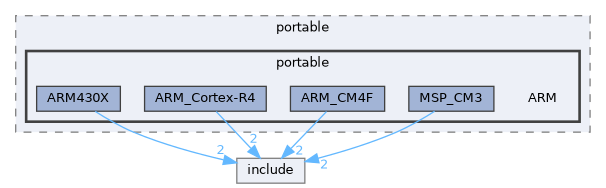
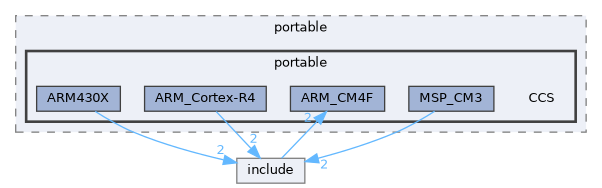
node "ARM": label "ARM" -> "CCS"
edge "ARM_CM4F" -> "include": reversed
